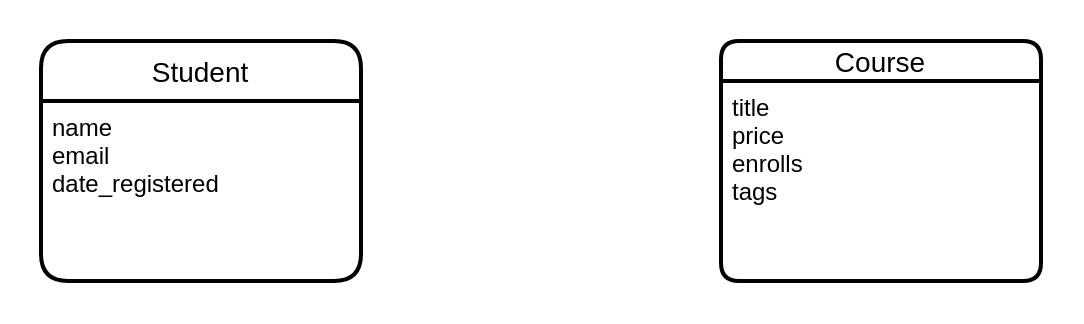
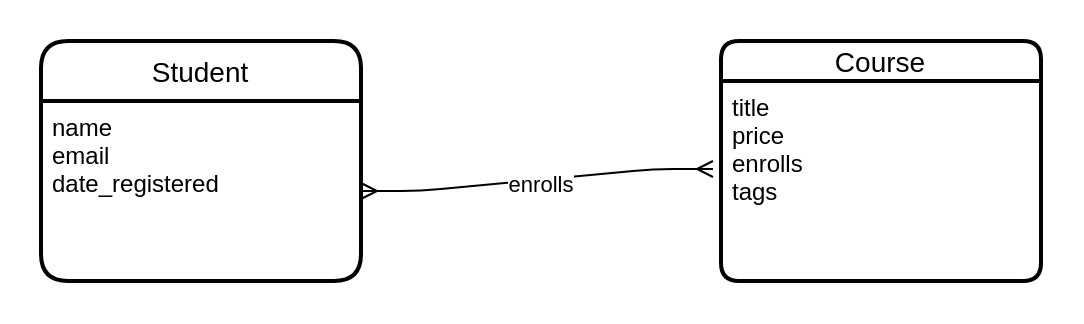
edge "title price enrolls tags" -- "name email date_registered": added, label "enrolls"
